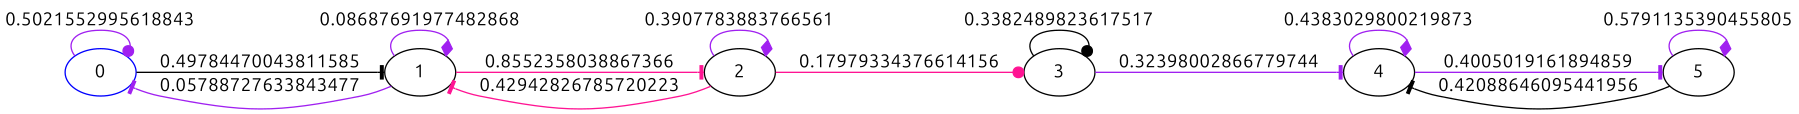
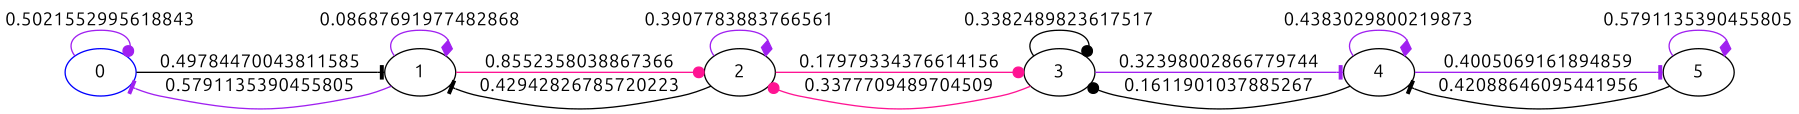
edge "4" -> "5": label "0.4005019161894859" -> "0.4005069161894859"
edge "1" -> "2": arrowhead tee -> dot
edge "1" -> "0": label "0.05788727633843477" -> "0.5791135390455805"
edge "2" -> "1": color deeppink -> black
edge "3" -> "2": added, label "0.3377709489704509"
edge "4" -> "3": added, label "0.1611901037885267"
